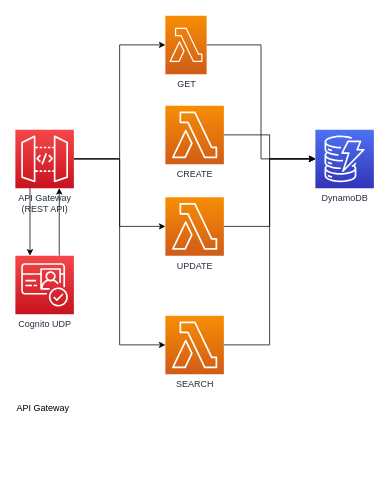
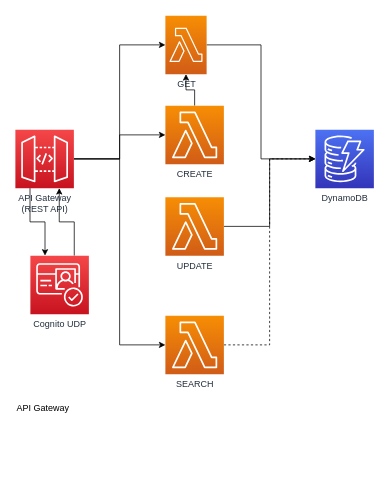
edge "CREATE" -> "DynamoDB": now "CREATE" -> "GET"
edge "API Gateway (REST API)" -> "UPDATE": now "API Gateway (REST API)" -> "CREATE"
node "Cognito UDP": moved (45, 285) -> (60, 285)
edge "SEARCH" -> "DynamoDB": style solid -> dashed
